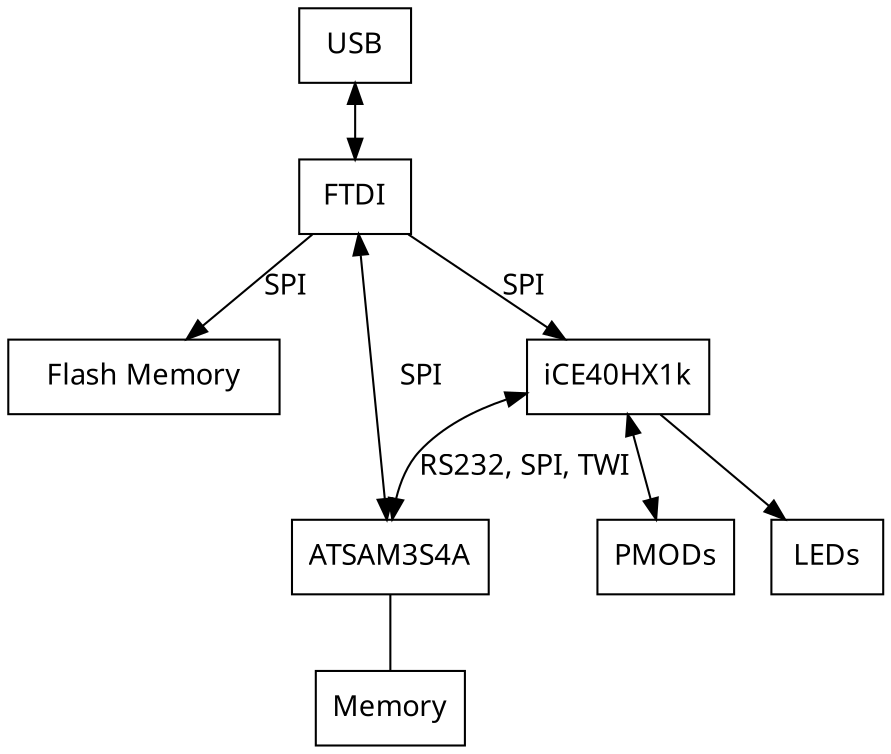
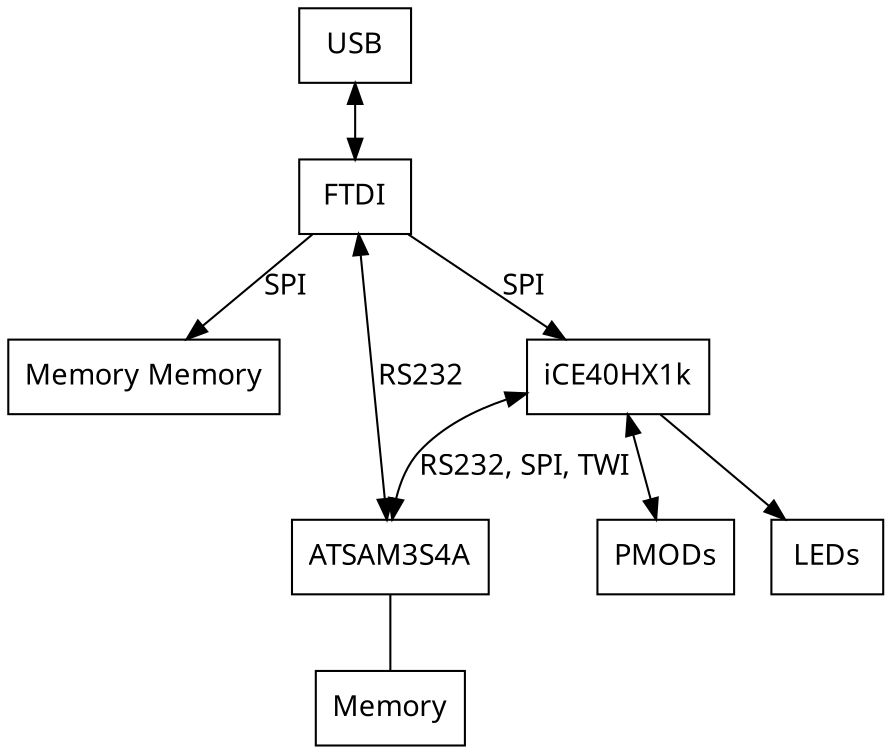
node "Flash Memory": label "Flash Memory" -> "Memory Memory"
edge "FTDI" -- "ATSAM3S4A": label "SPI" -> "RS232"
